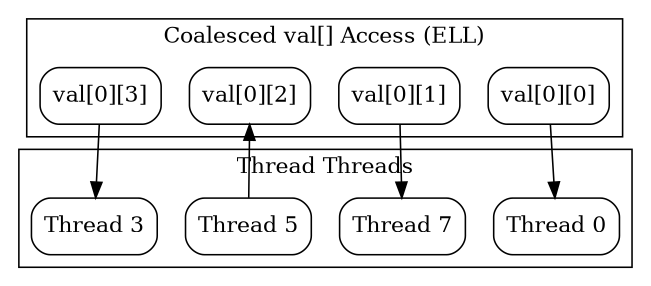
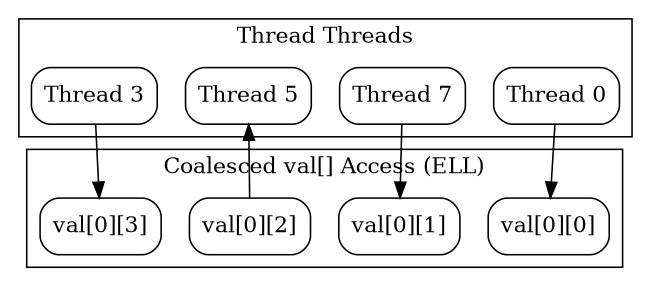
edge "val[0][3]" -> "Thread 3": reversed
edge "val[0][1]" -> "Thread 7": reversed
edge "val[0][0]" -> "Thread 0": reversed
edge "Thread 5" -> "val[0][2]": reversed
